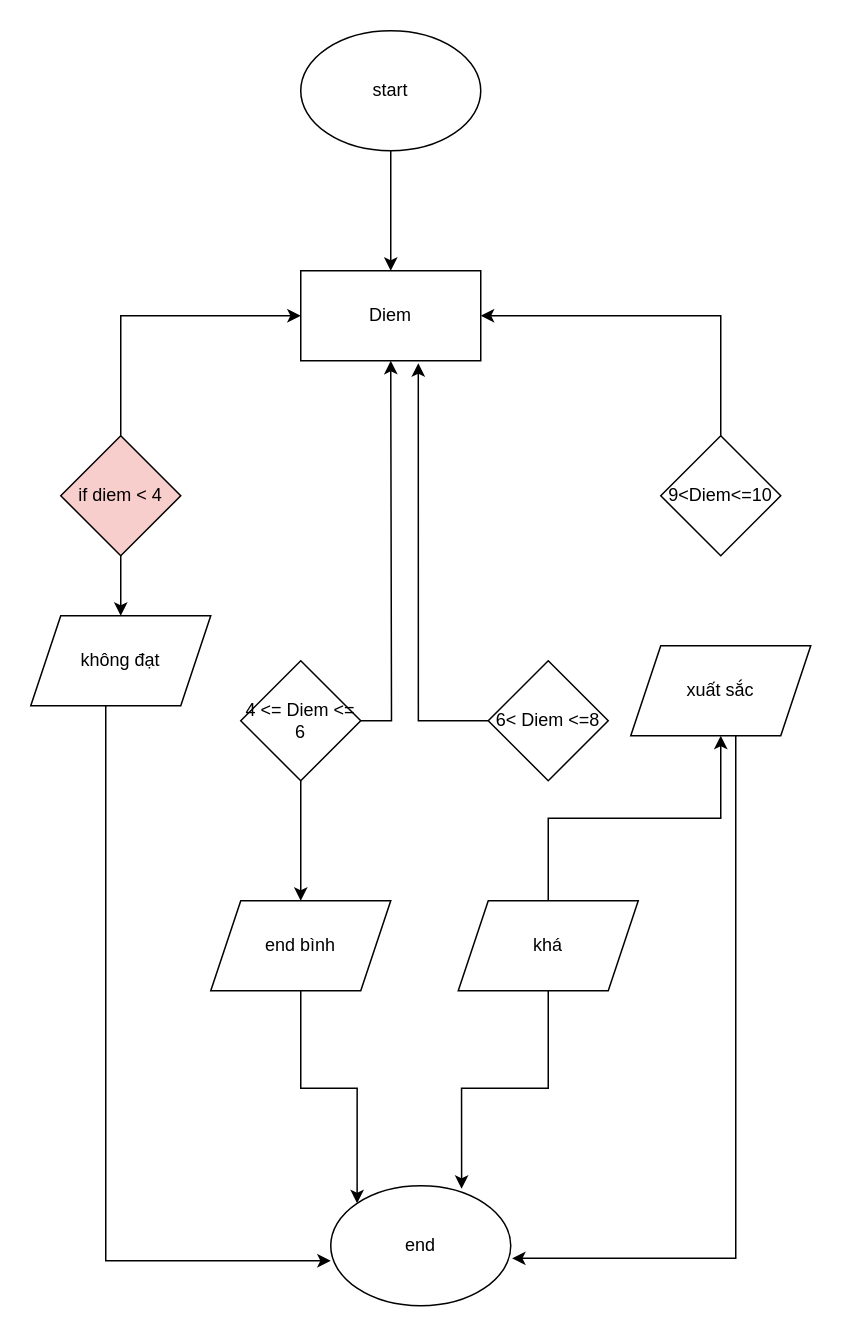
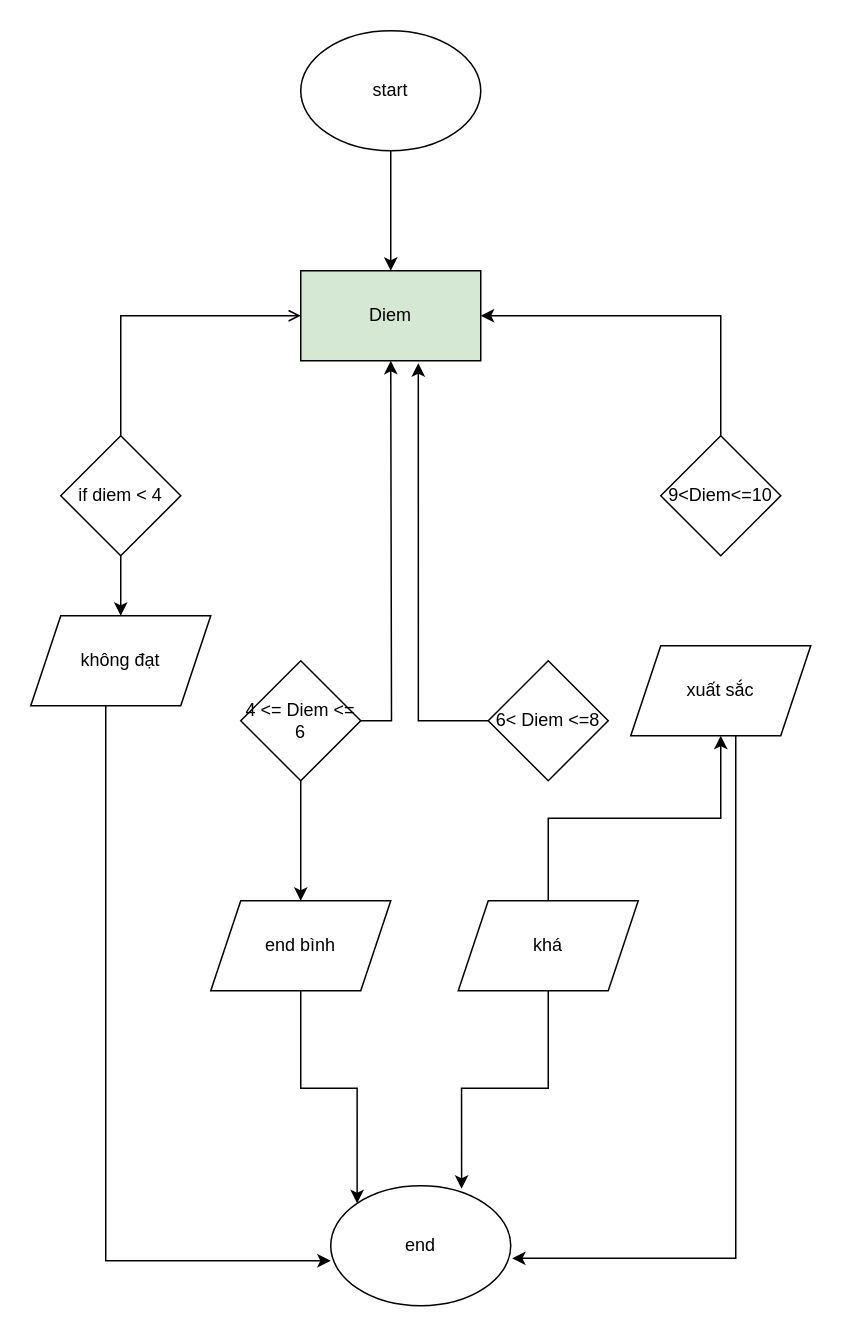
edge "if diem < 4" -> "Diem": arrowhead classic -> open
node "Diem": fillcolor #ffffff -> #d5e8d4
node "if diem < 4": fillcolor #f8cecc -> #ffffff
